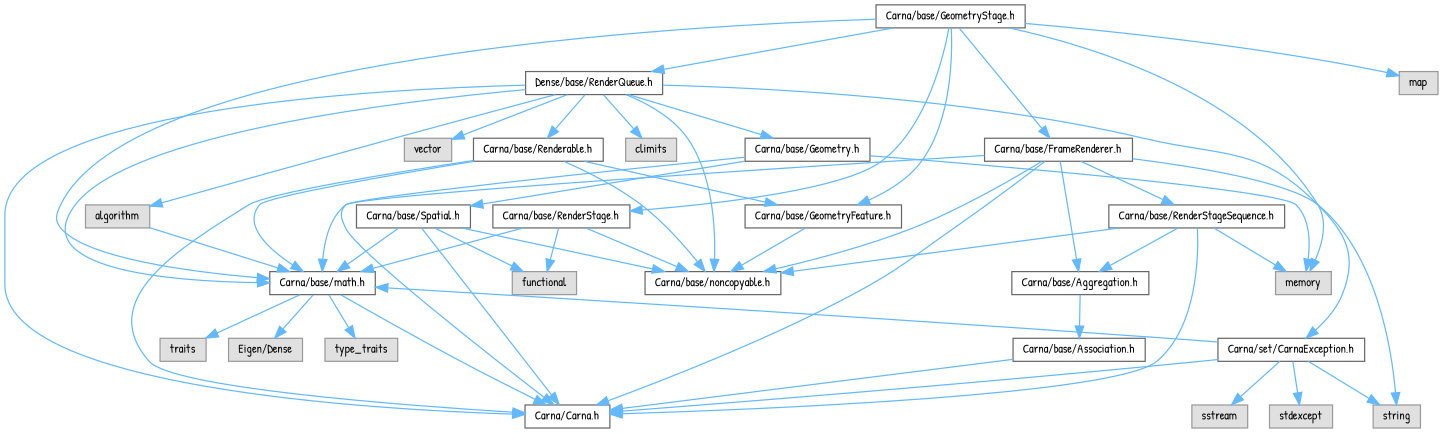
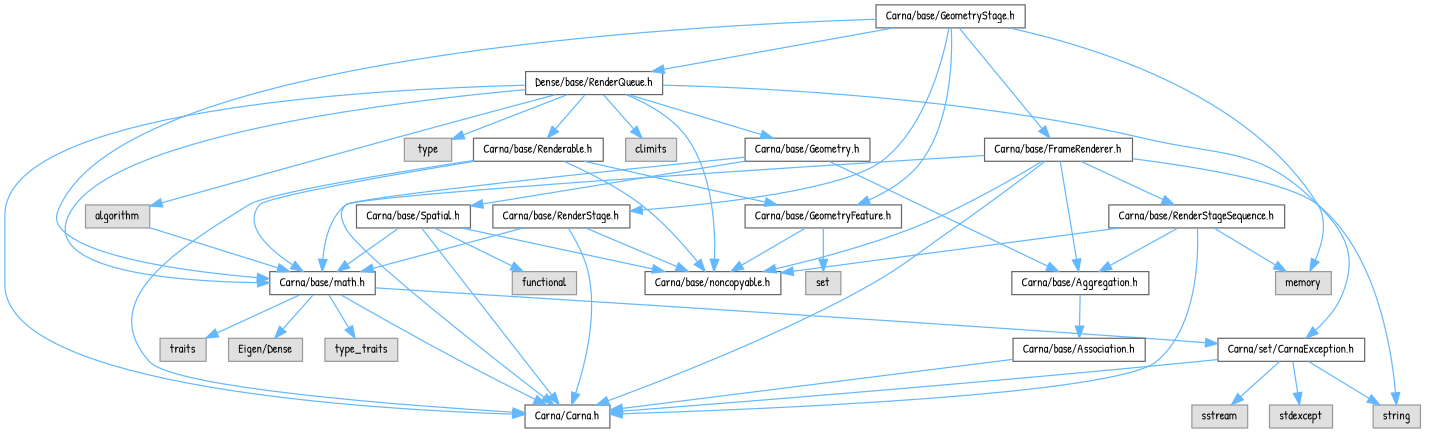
node "map": removed
node "vector": label "vector" -> "type"
edge "Carna/base/Geometry.h" -> "memory": now "Carna/base/Geometry.h" -> "Carna/base/Aggregation.h"
edge "Carna/base/RenderStage.h" -> "functional": now "Carna/base/RenderStage.h" -> "Carna/Carna.h"
node "set": added
edge "Carna/set/CarnaException.h" -> "Carna/base/math.h": reversed
